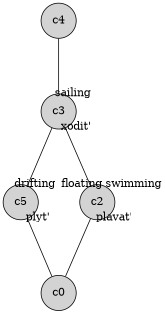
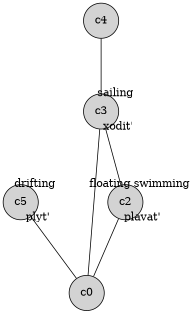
edge "c3" -- "c5": now "c3" -- "c0"
